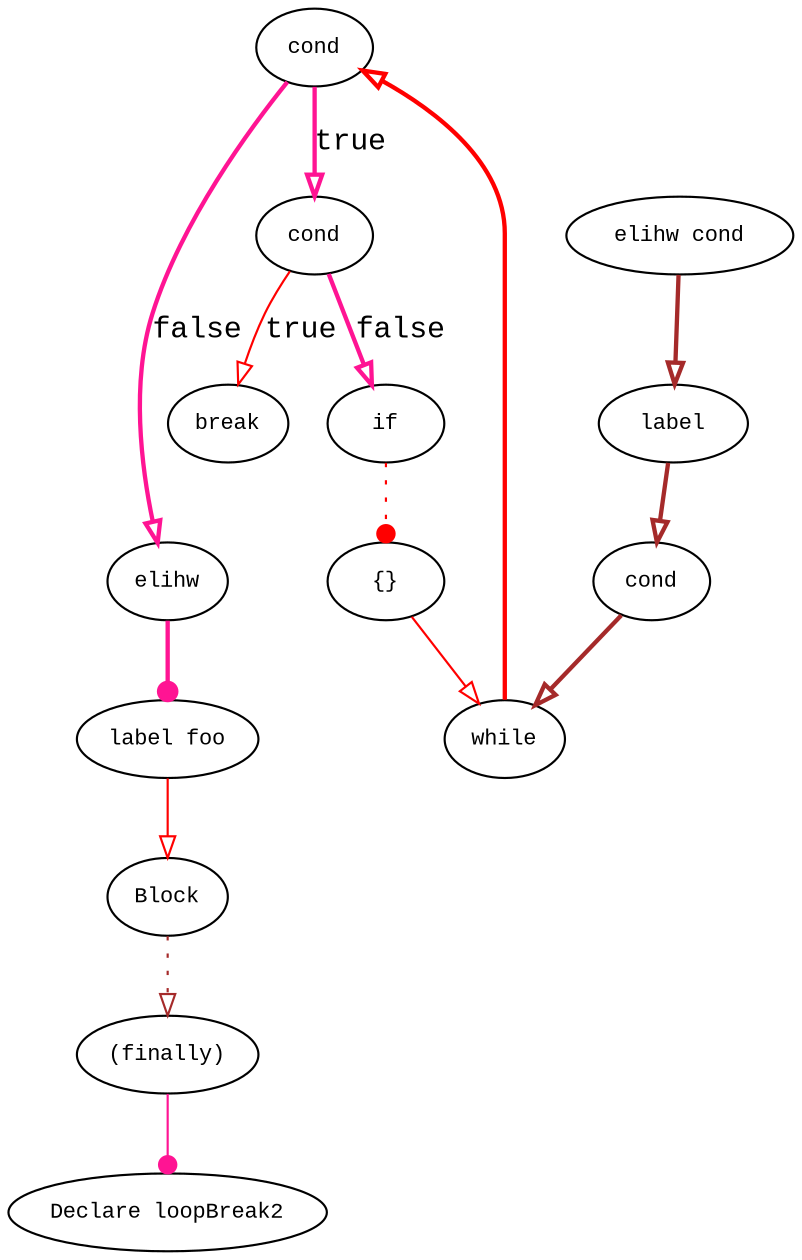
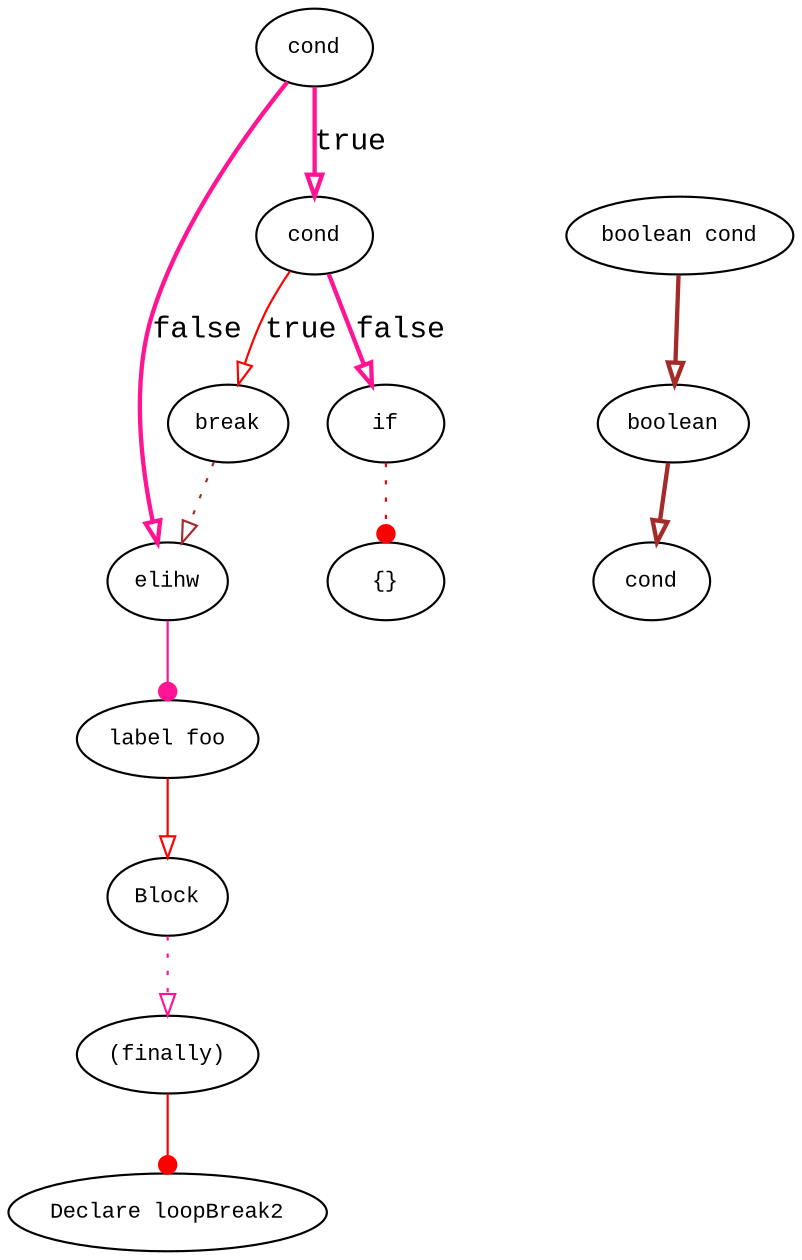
node "elihw cond": label "elihw cond" -> "boolean cond"
node "label": label "label" -> "boolean"
edge "break" -> "elihw": added
edge "elihw" -> "label foo": style bold -> solid
node "while": removed
edge "Block" -> "(finally)": color brown -> deeppink
edge "(finally)" -> "Declare loopBreak2": color deeppink -> red
